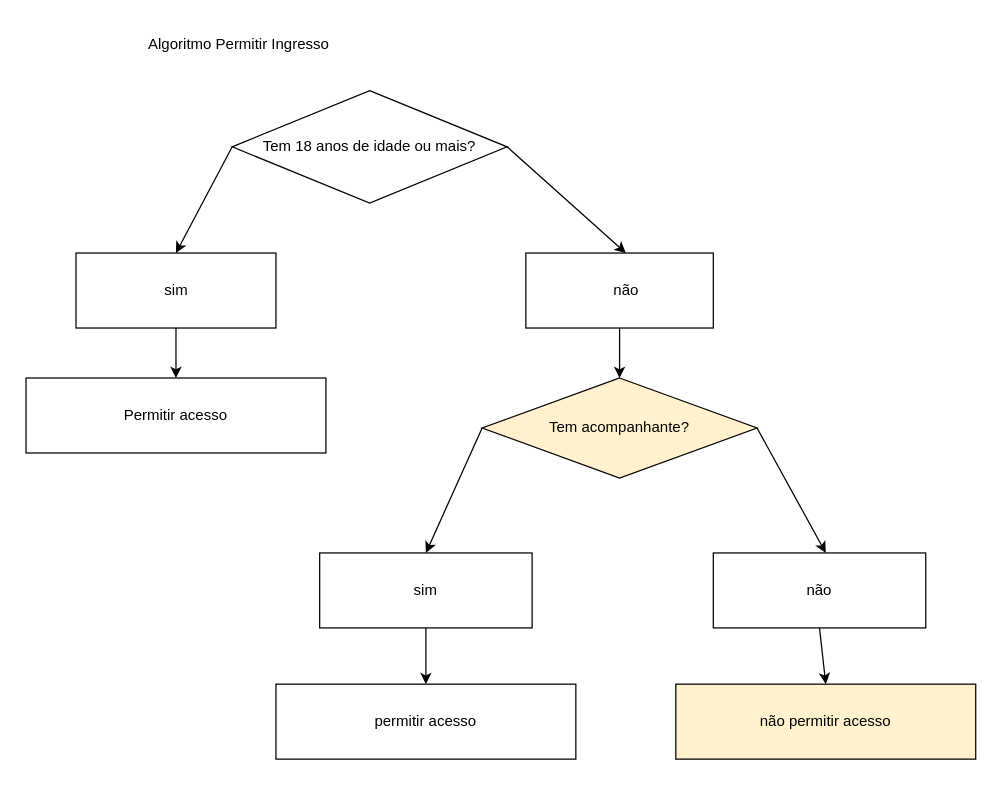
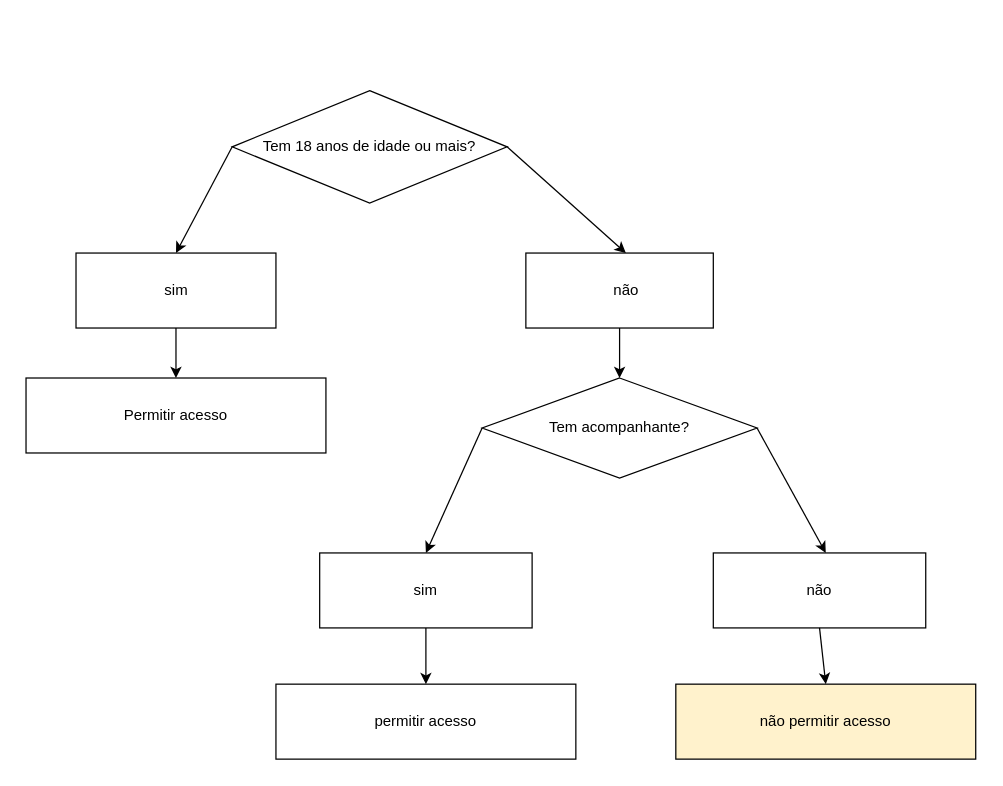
node "Algoritmo Permitir Ingresso": removed
node "Tem acompanhante?": fillcolor #fff2cc -> #ffffff
